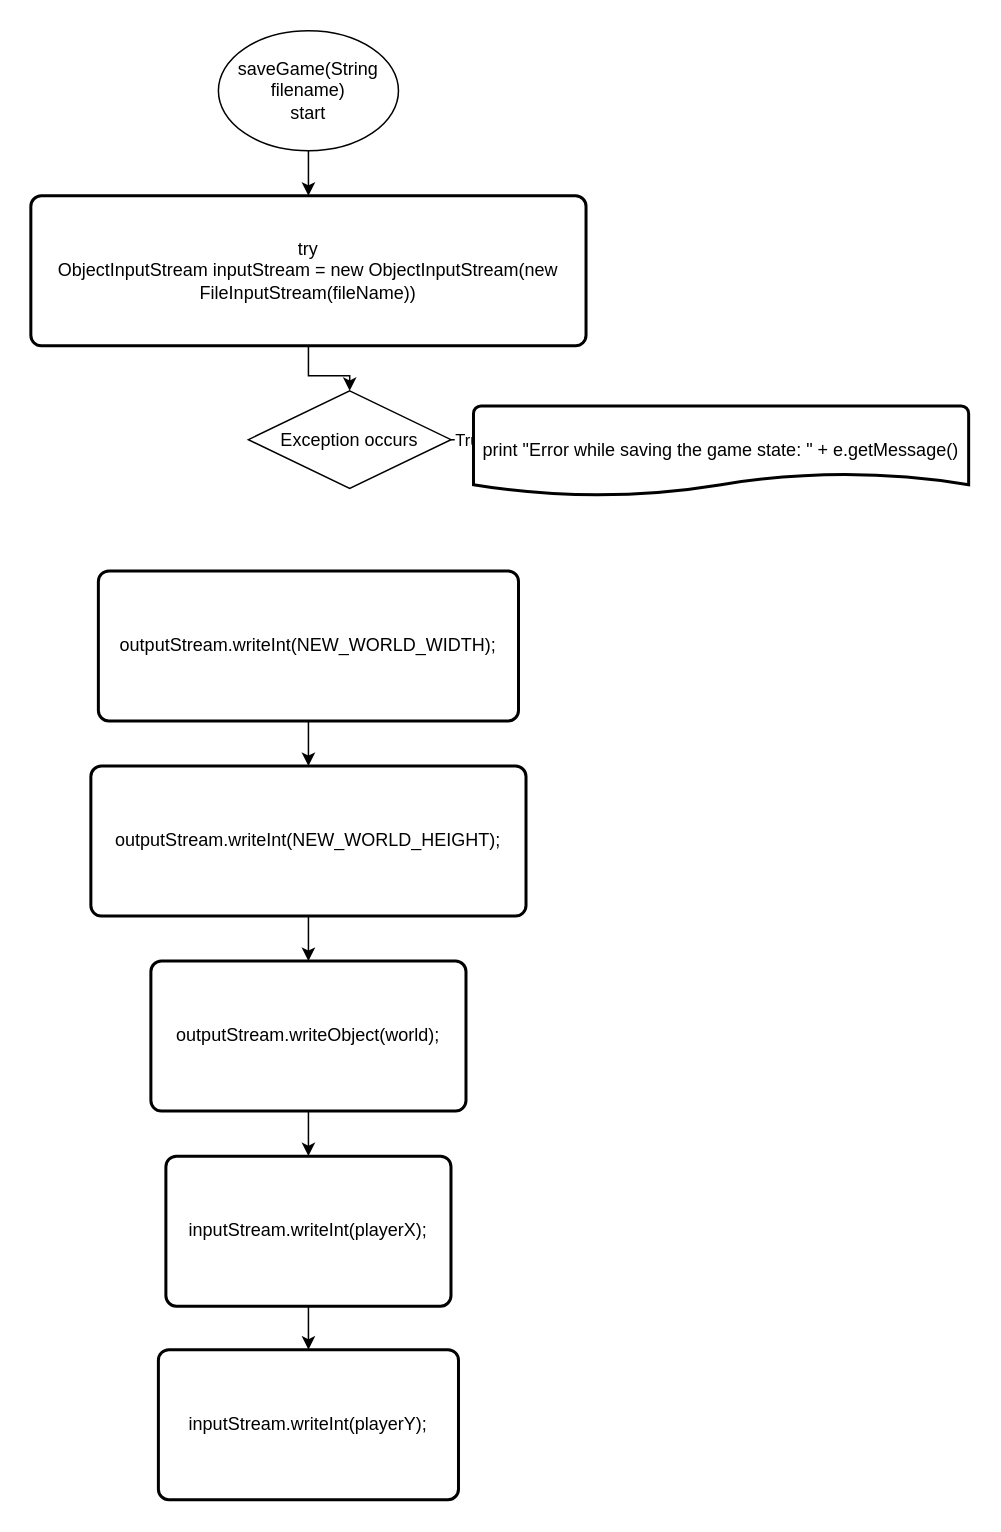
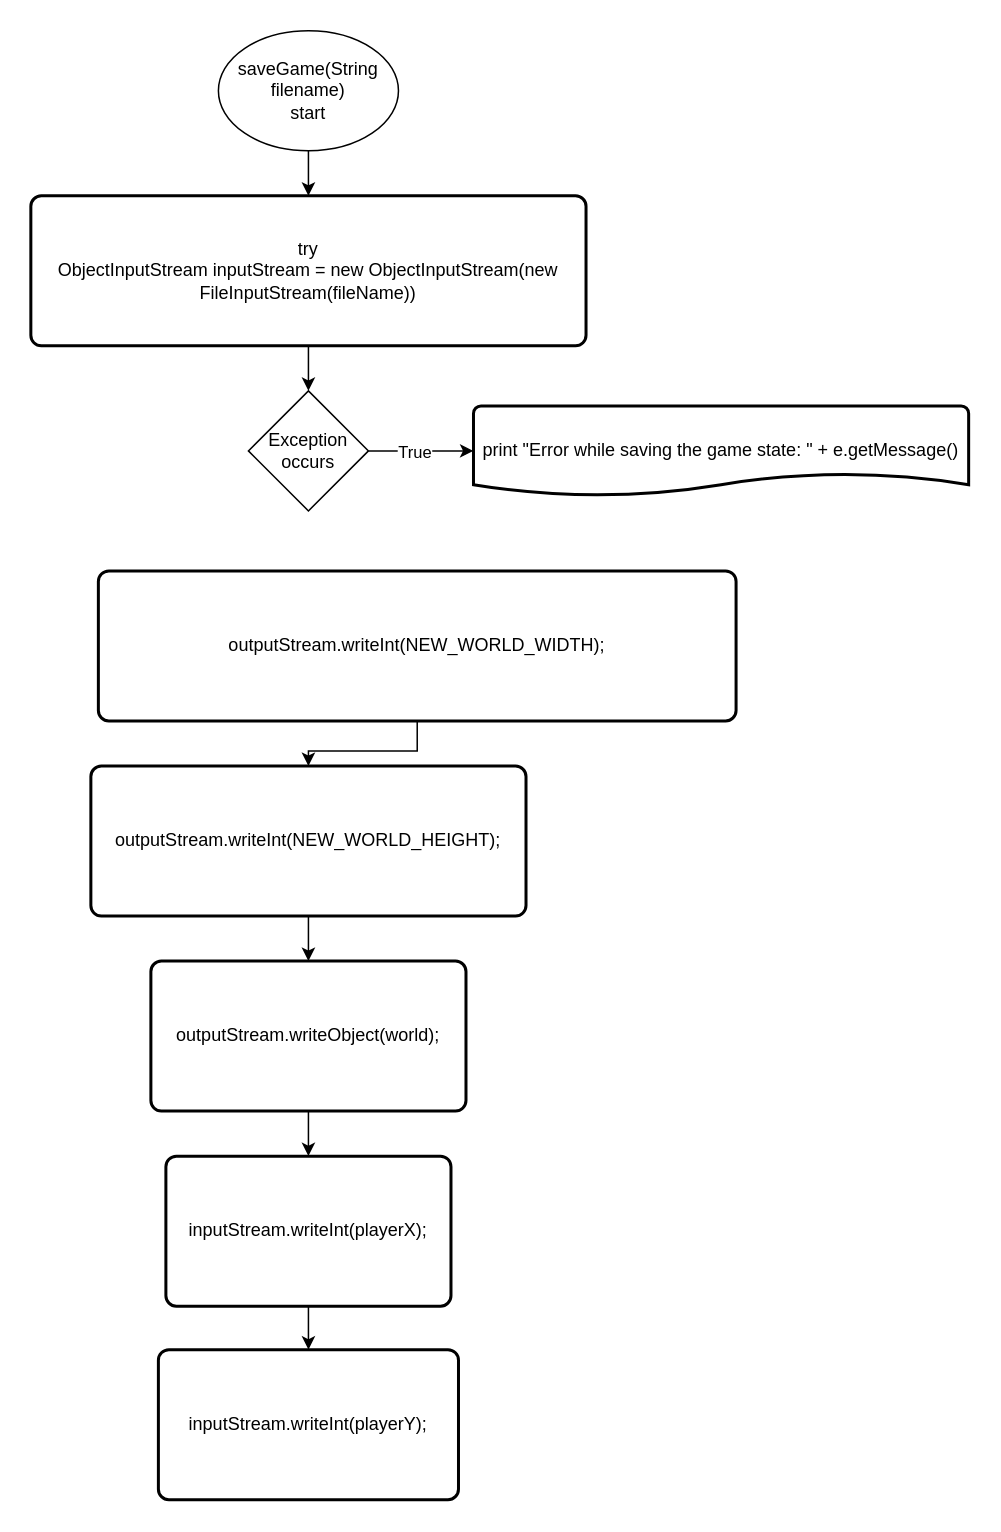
node "Exception occurs": size 203x98 -> 120x120
node "outputStream.writeInt(NEW_WORLD_WIDTH);": size 420x150 -> 638x150
